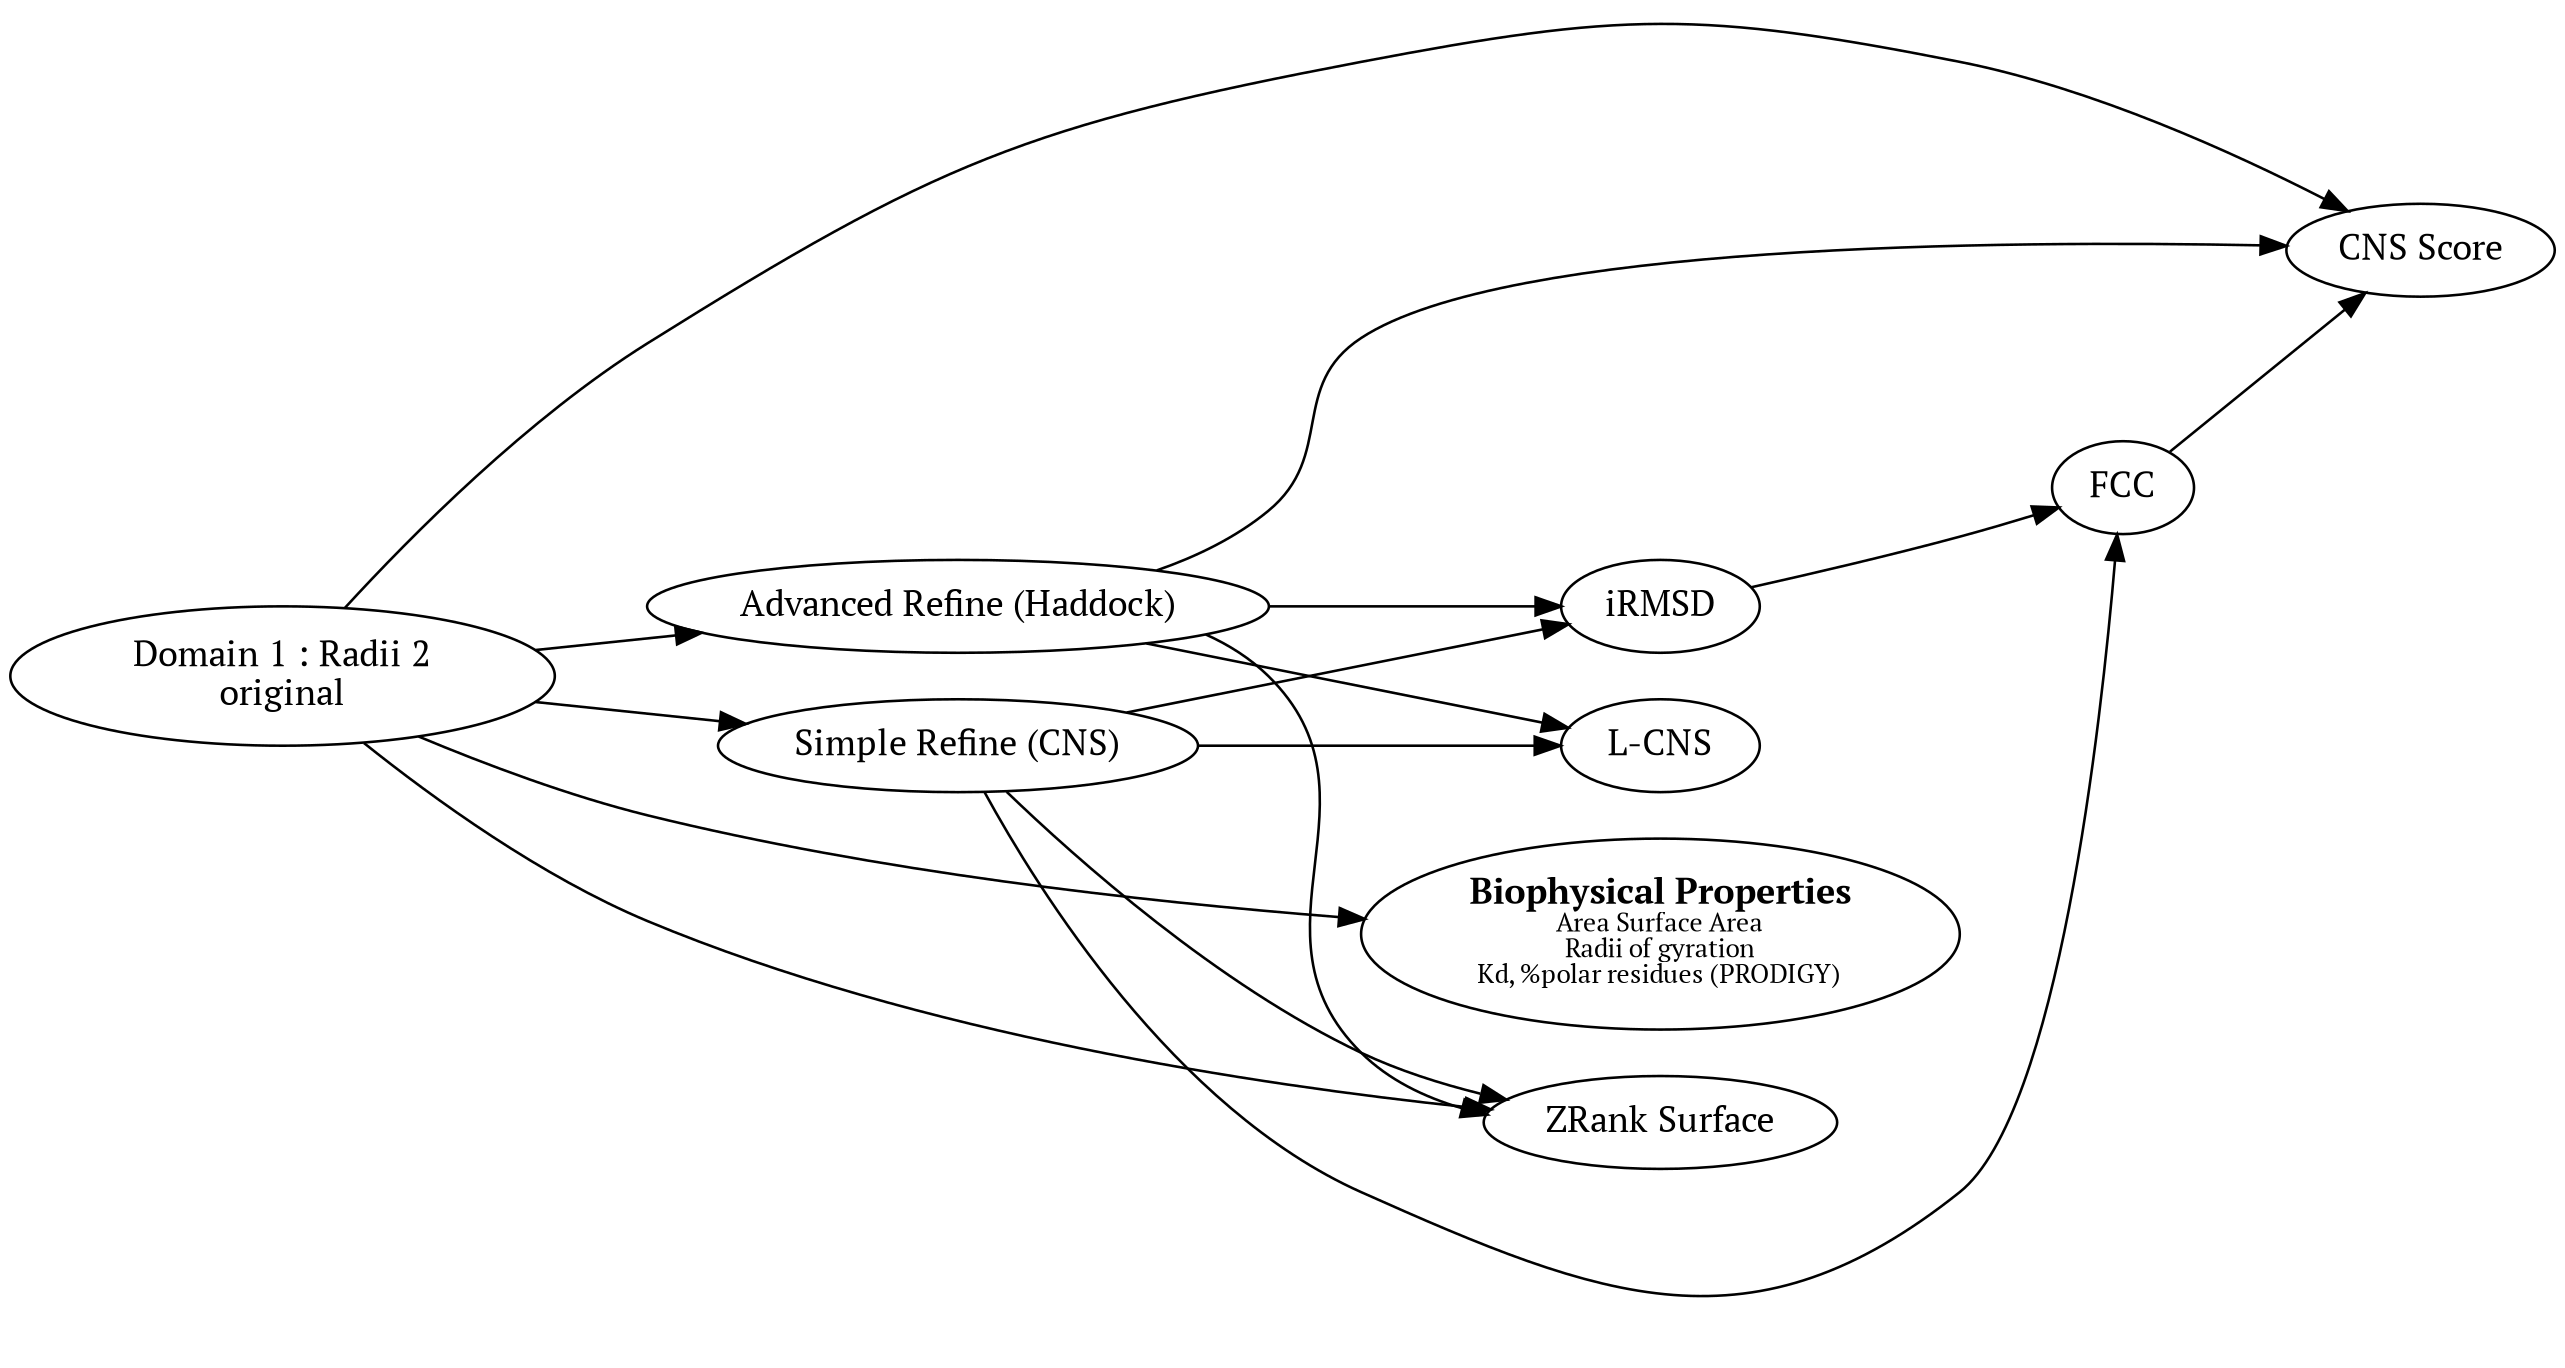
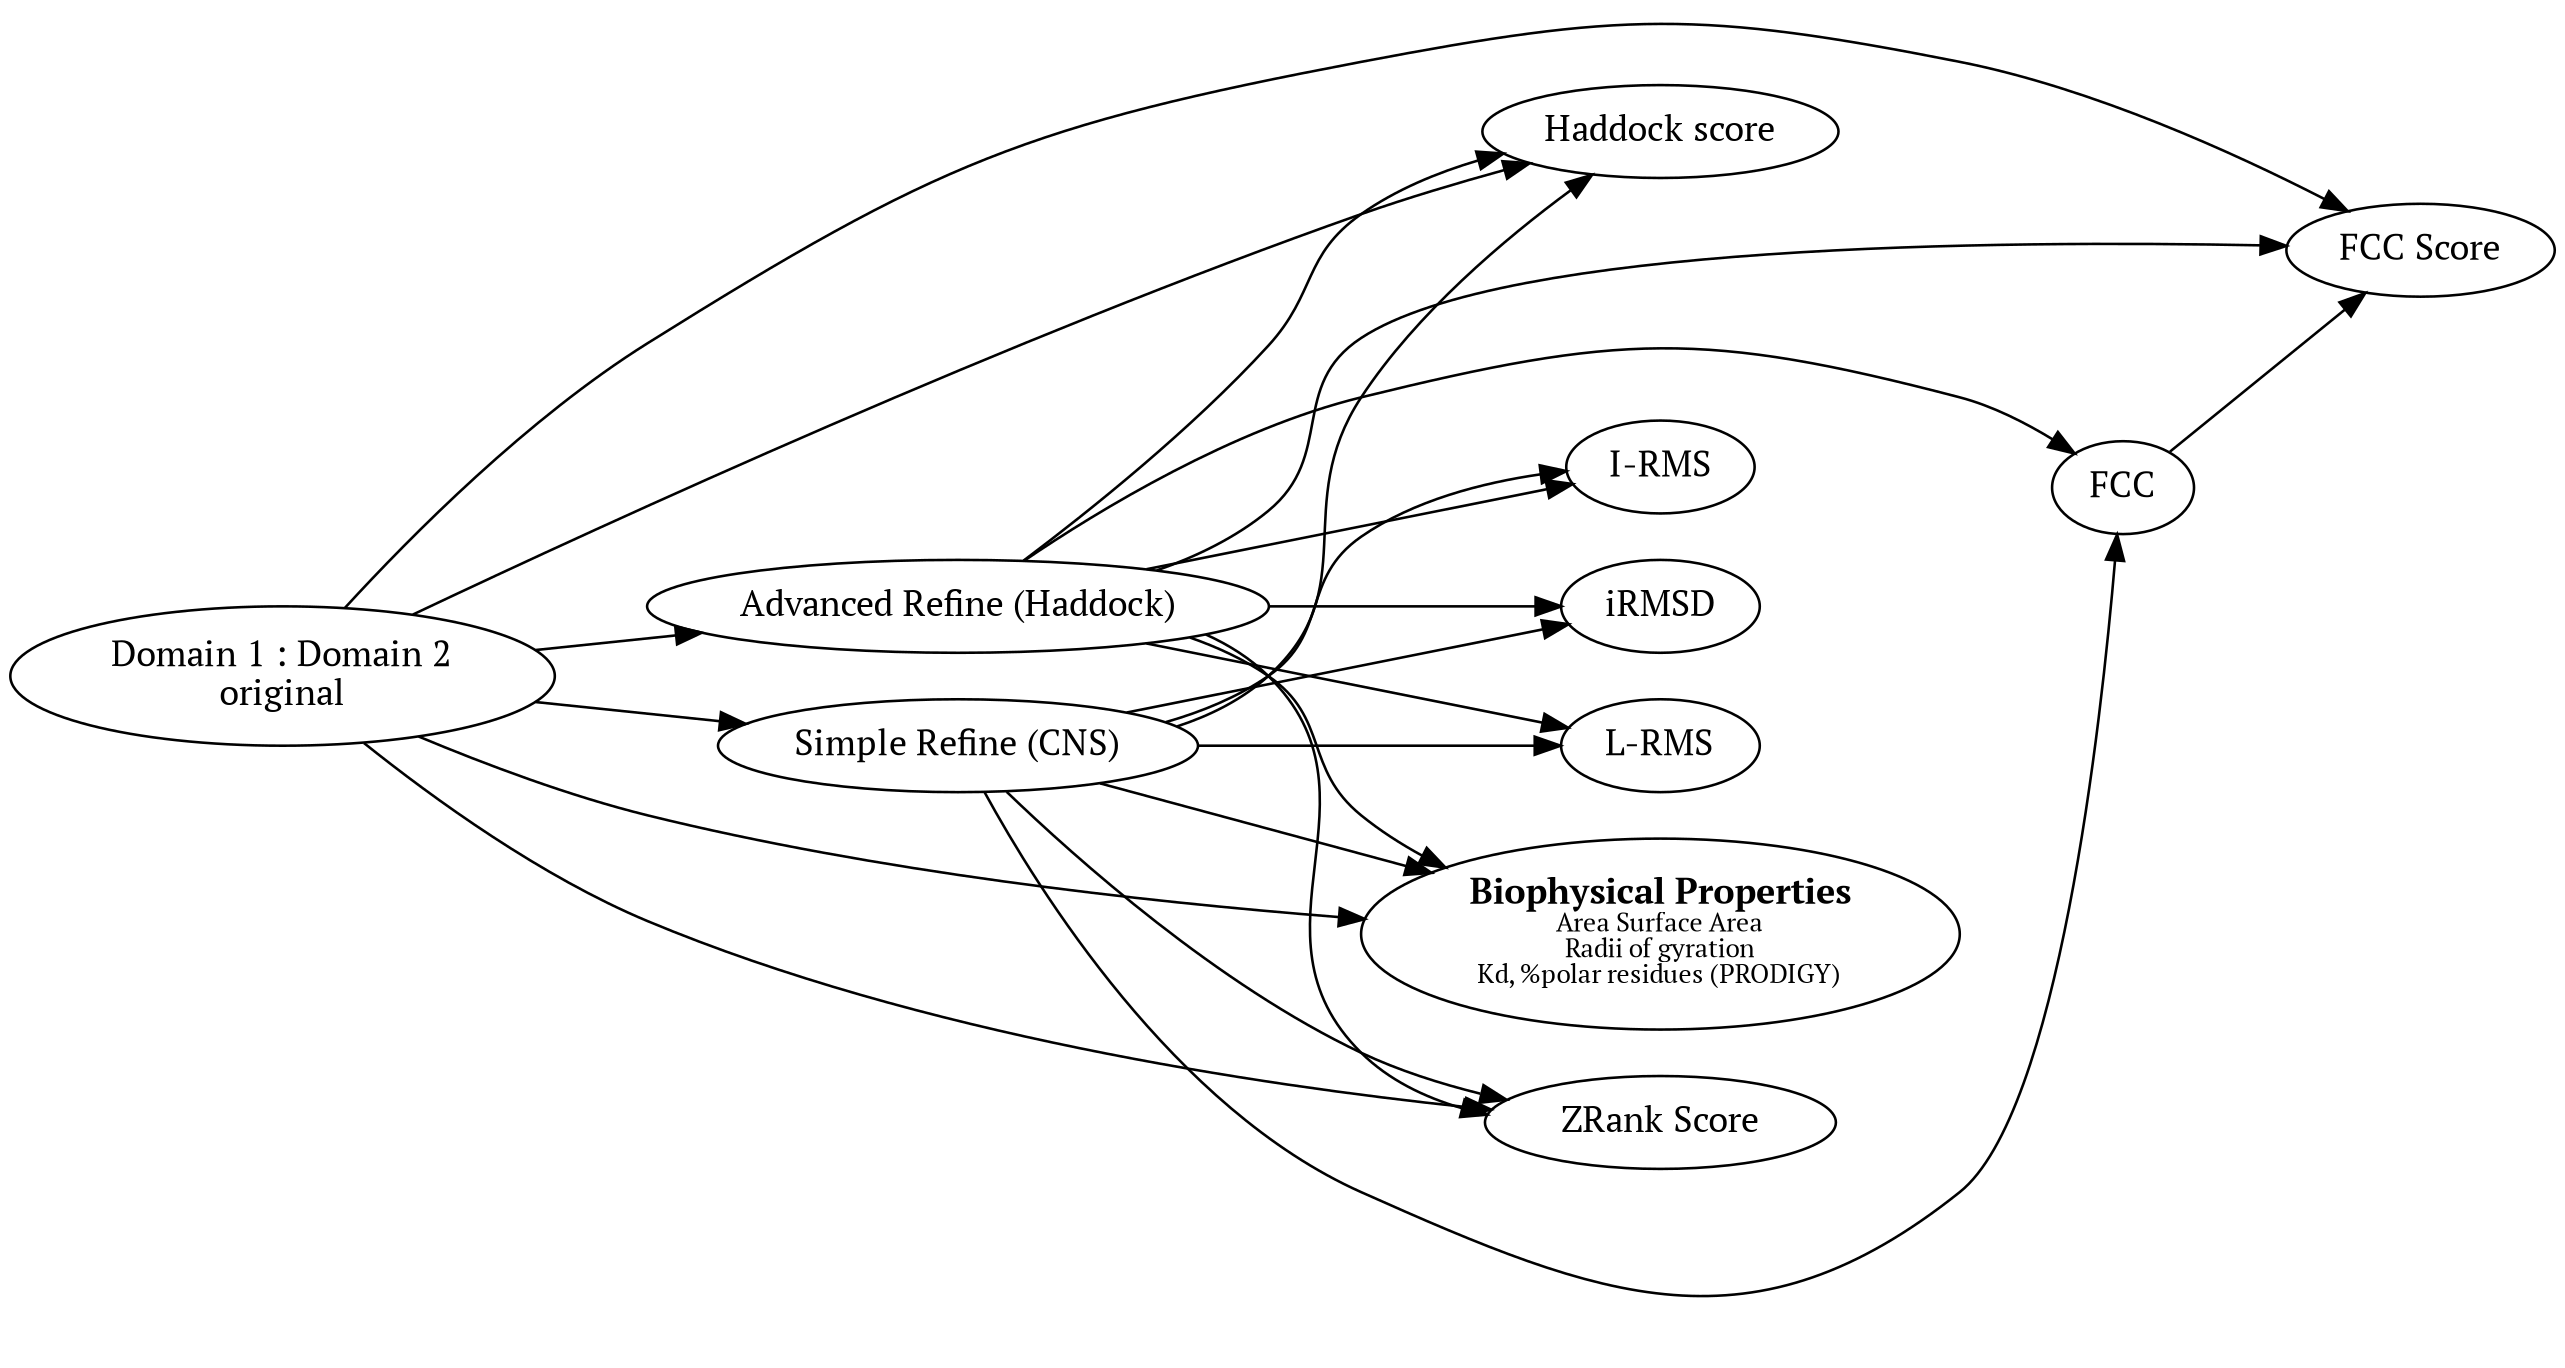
node "Haddock score": added
node "CNS Score": label "CNS Score" -> "FCC Score"
node "I-RMS": added
edge "iRMSD" -> "FCC": now "Advanced Refine (Haddock)" -> "FCC"
node "Domain 1 : Radii 2 original": label "Domain 1 : Radii 2 original" -> "Domain 1 : Domain 2 original"
node "L-CNS": label "L-CNS" -> "L-RMS"
edge "Advanced Refine (Haddock)" -> "Biophysical Properties": added
edge "Simple Refine (CNS)" -> "Biophysical Properties": added
node "ZRank Surface": label "ZRank Surface" -> "ZRank Score"
